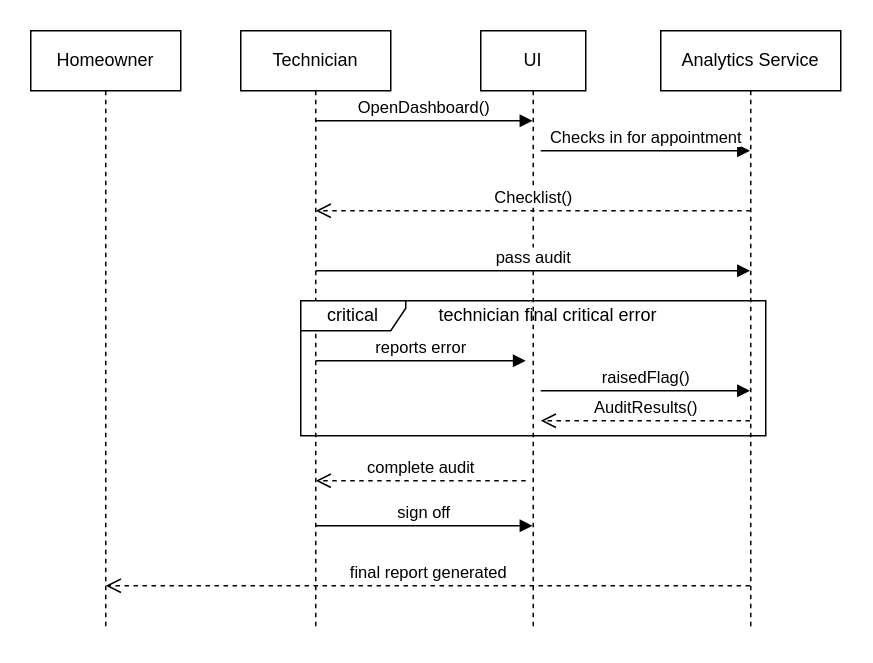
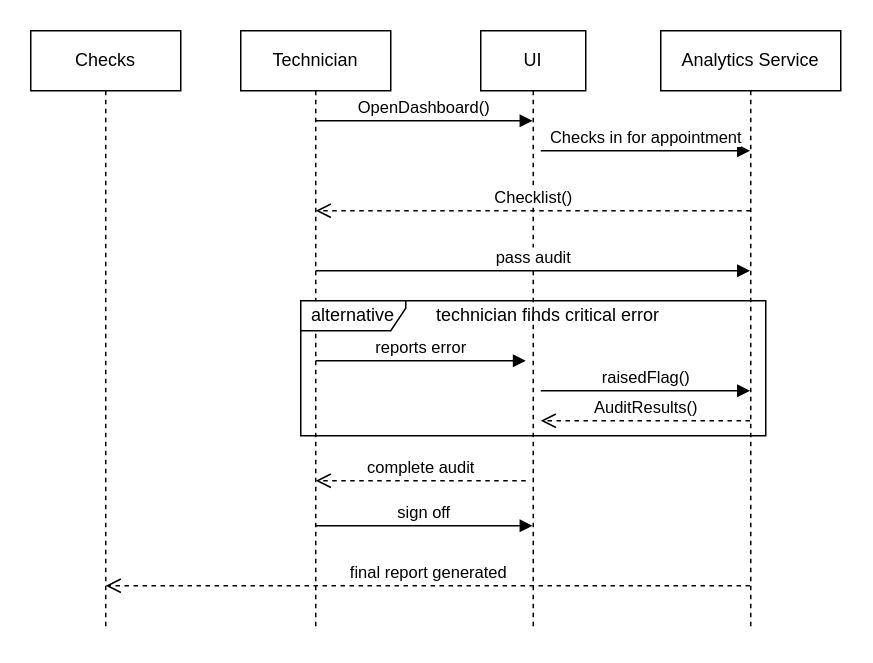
node "Homeowner": label "Homeowner" -> "Checks"
node "critical": label "critical" -> "alternative"
node "technician final critical error": label "technician final critical error" -> "technician finds critical error"
